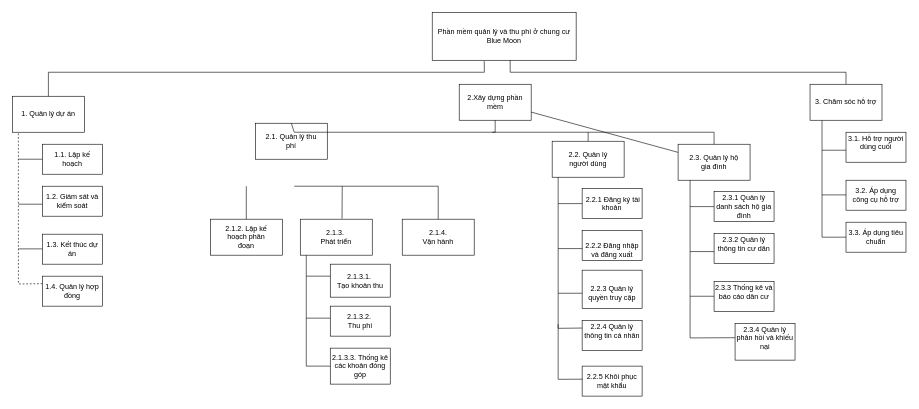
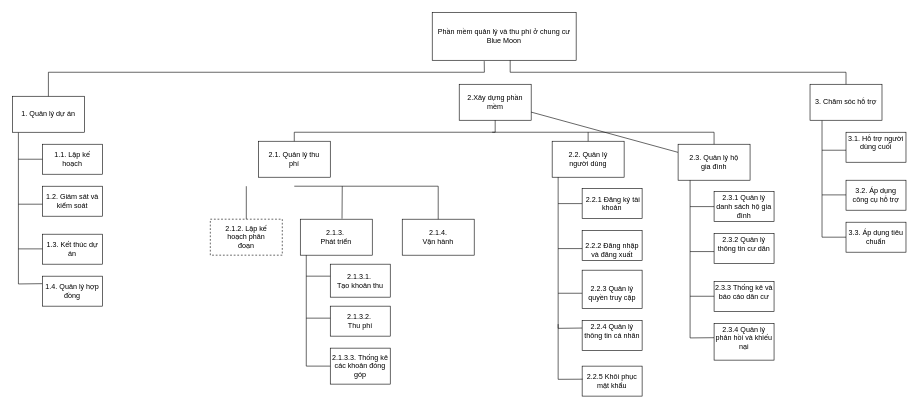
node "2.1. Quản lý thu phí": moved (291, 141) -> (294, 159)
edge "1. Quản lý dự án" -- "1.4. Quản lý hợp đồng": style dashed -> solid
node "2.1.2. Lập kế hoạch phân đoạn": style solid -> dashed
node "2.3.4 Quản lý phản hồi và khiếu nại": moved (765, 342) -> (744, 342)
